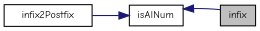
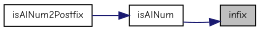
edge "infix" -> "isAlNum": reversed
node "infix2Postfix": label "infix2Postfix" -> "isAlNum2Postfix"
